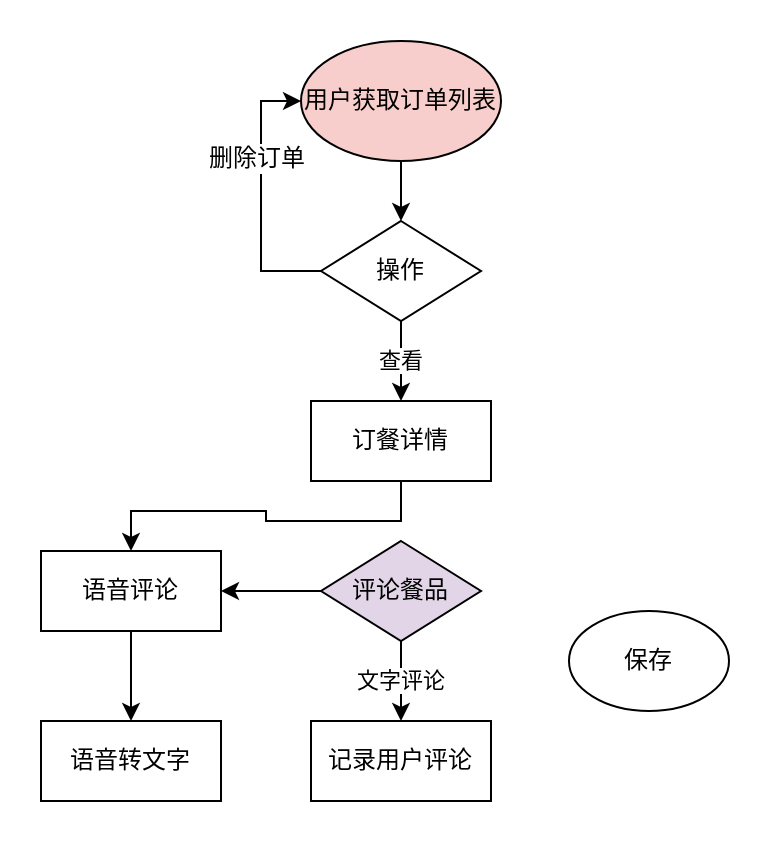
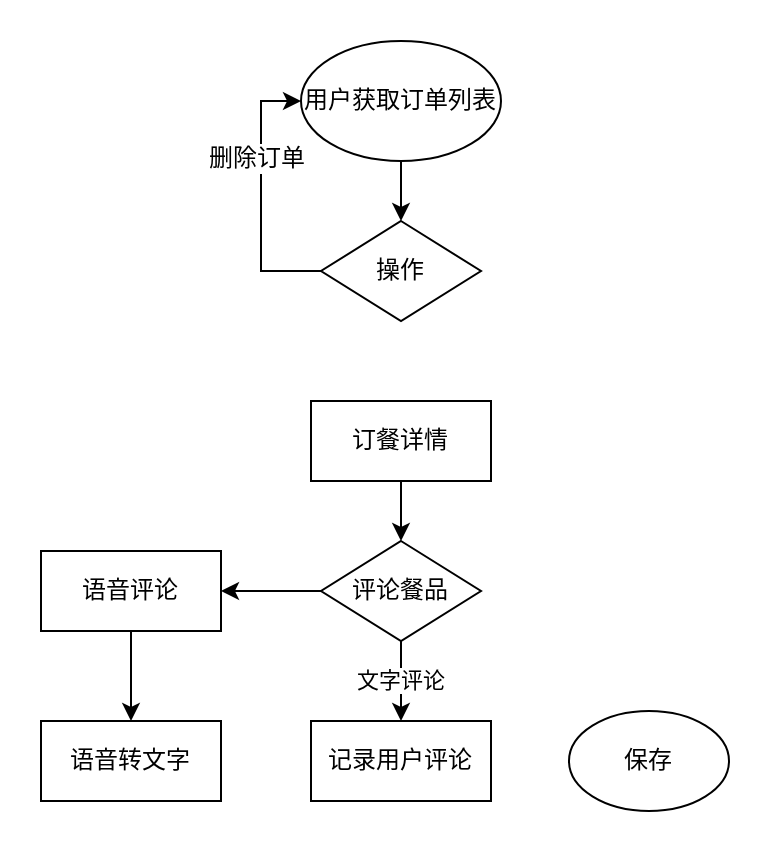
node "用户获取订单列表": fillcolor #f8cecc -> #ffffff
edge "操作" -> "订餐详情": removed, label "查看"
edge "订餐详情" -> "语音评论": now "订餐详情" -> "评论餐品"
node "评论餐品": fillcolor #e1d5e7 -> #ffffff
node "保存": moved (649, 661) -> (649, 761)
